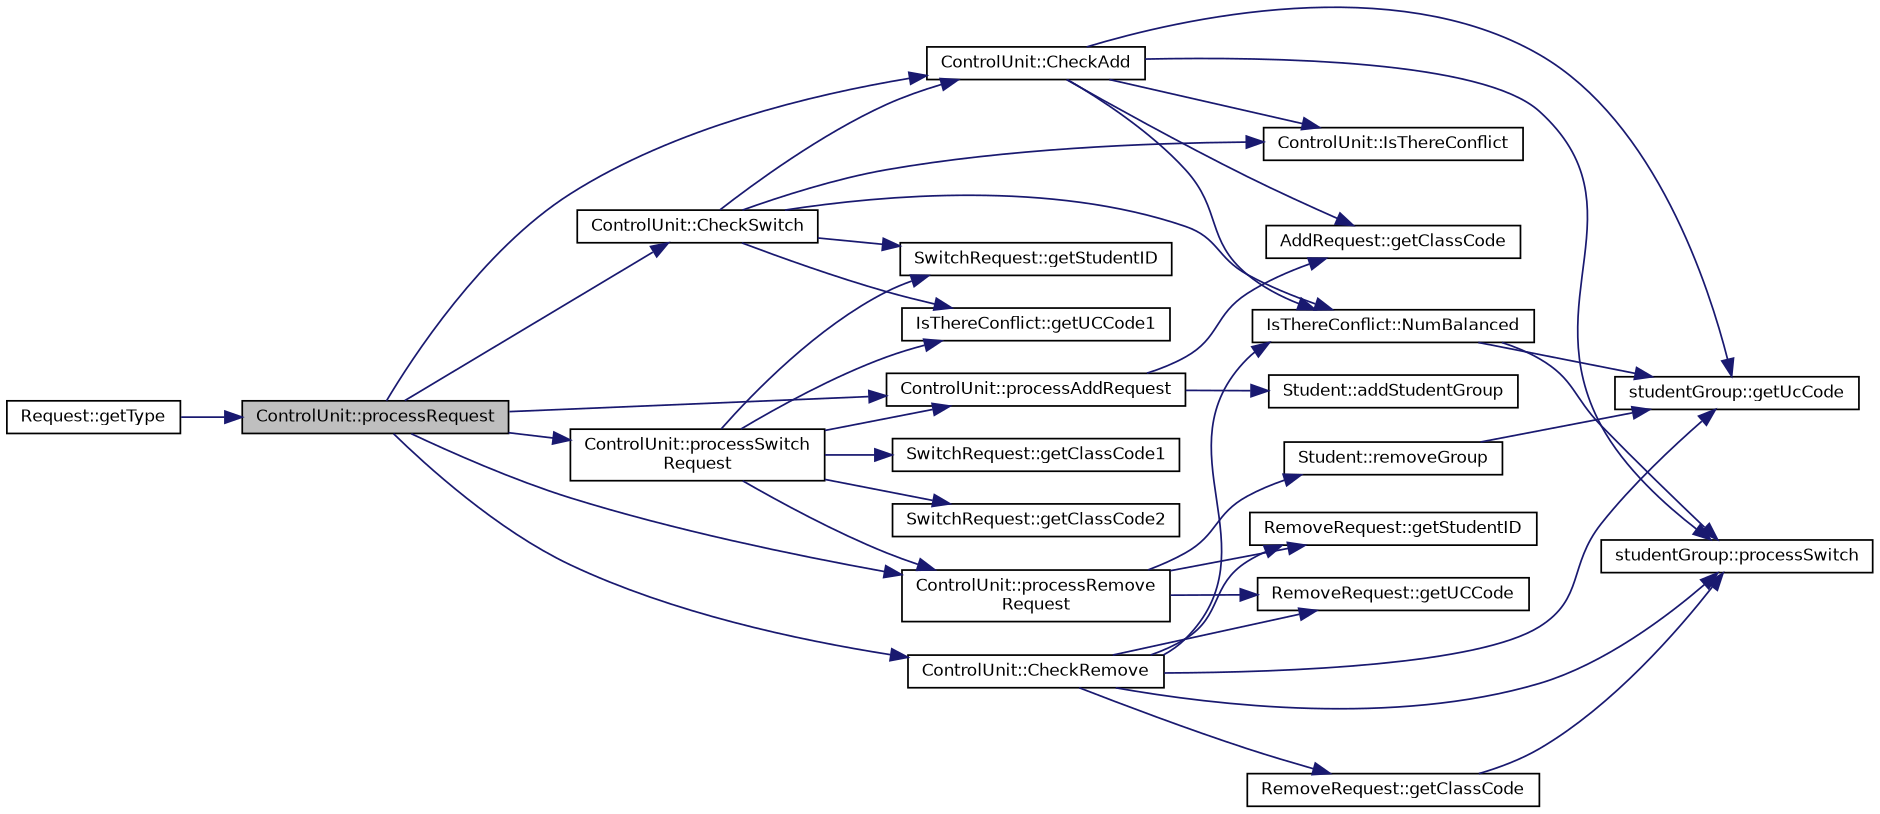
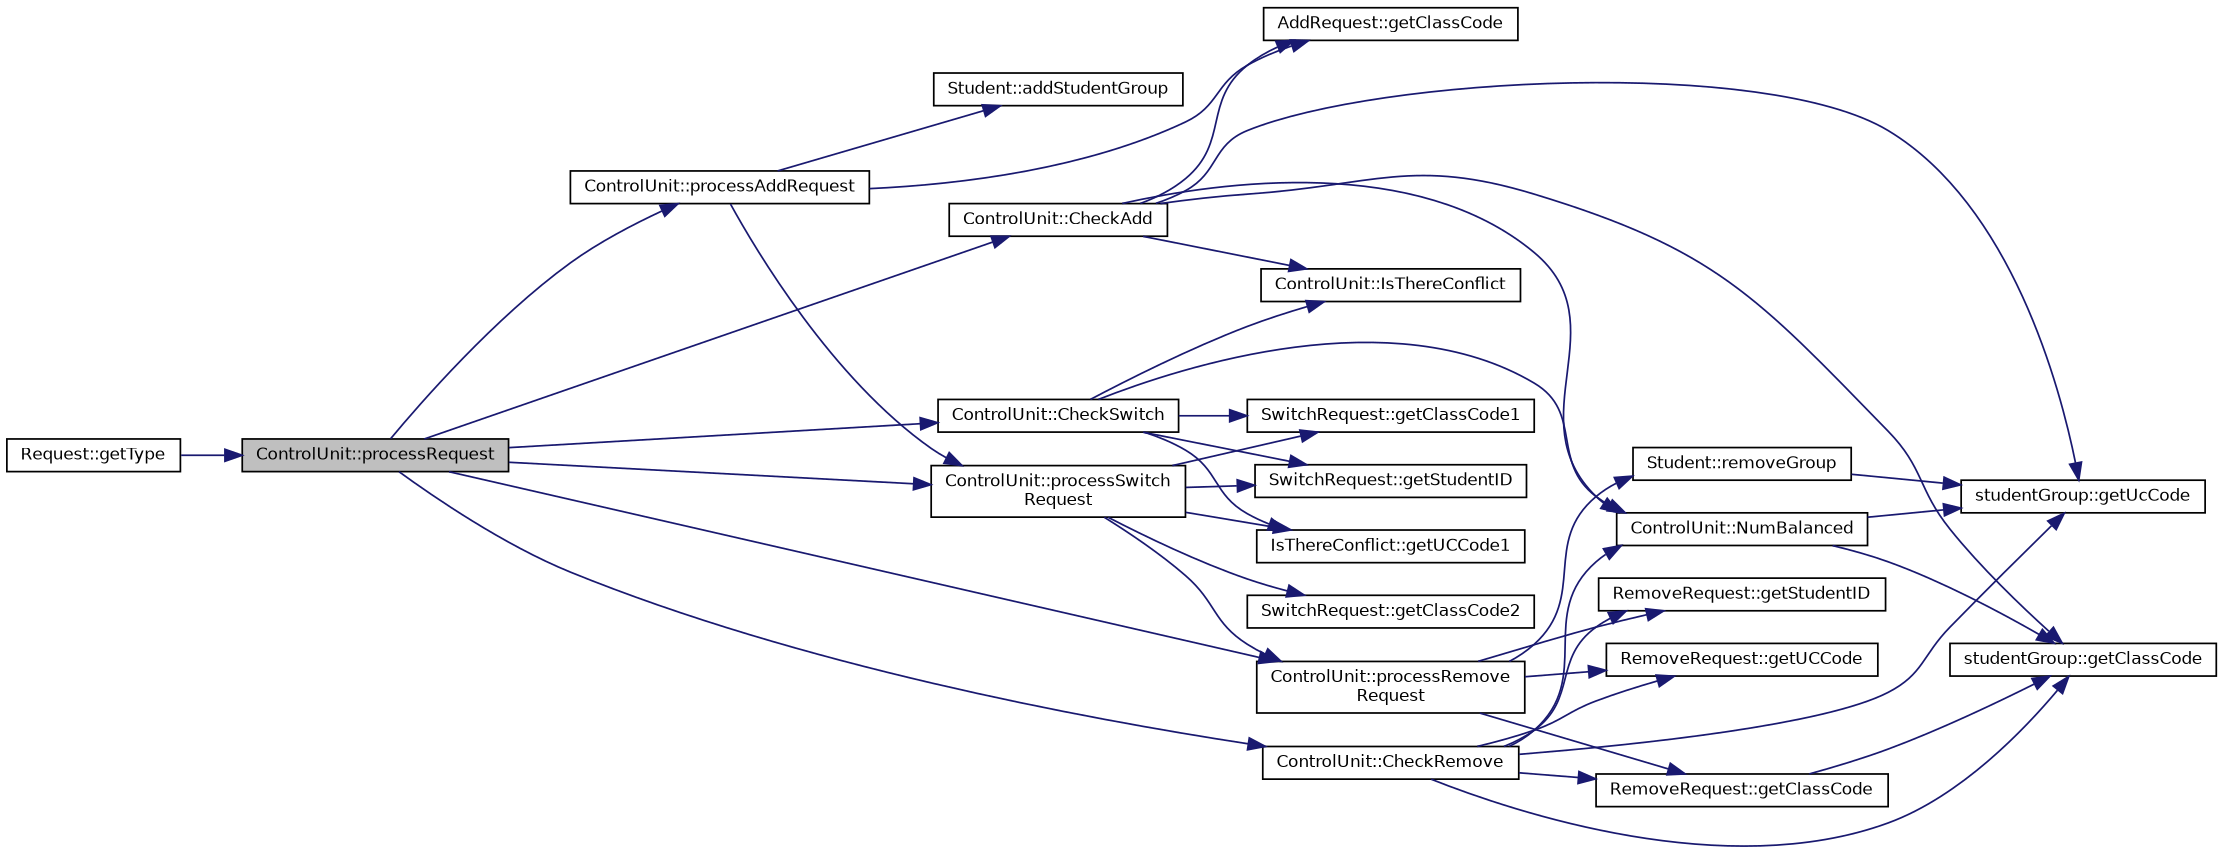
edge "ControlUnit::CheckSwitch" -> "ControlUnit::CheckAdd": now "ControlUnit::CheckSwitch" -> "SwitchRequest::getClassCode1"
node "IsThereConflict::NumBalanced": label "IsThereConflict::NumBalanced" -> "ControlUnit::NumBalanced"
edge "ControlUnit::processSwitch Request" -> "ControlUnit::processAddRequest": reversed
node "studentGroup::processSwitch": label "studentGroup::processSwitch" -> "studentGroup::getClassCode"
edge "ControlUnit::processRemove Request" -> "RemoveRequest::getClassCode": added
